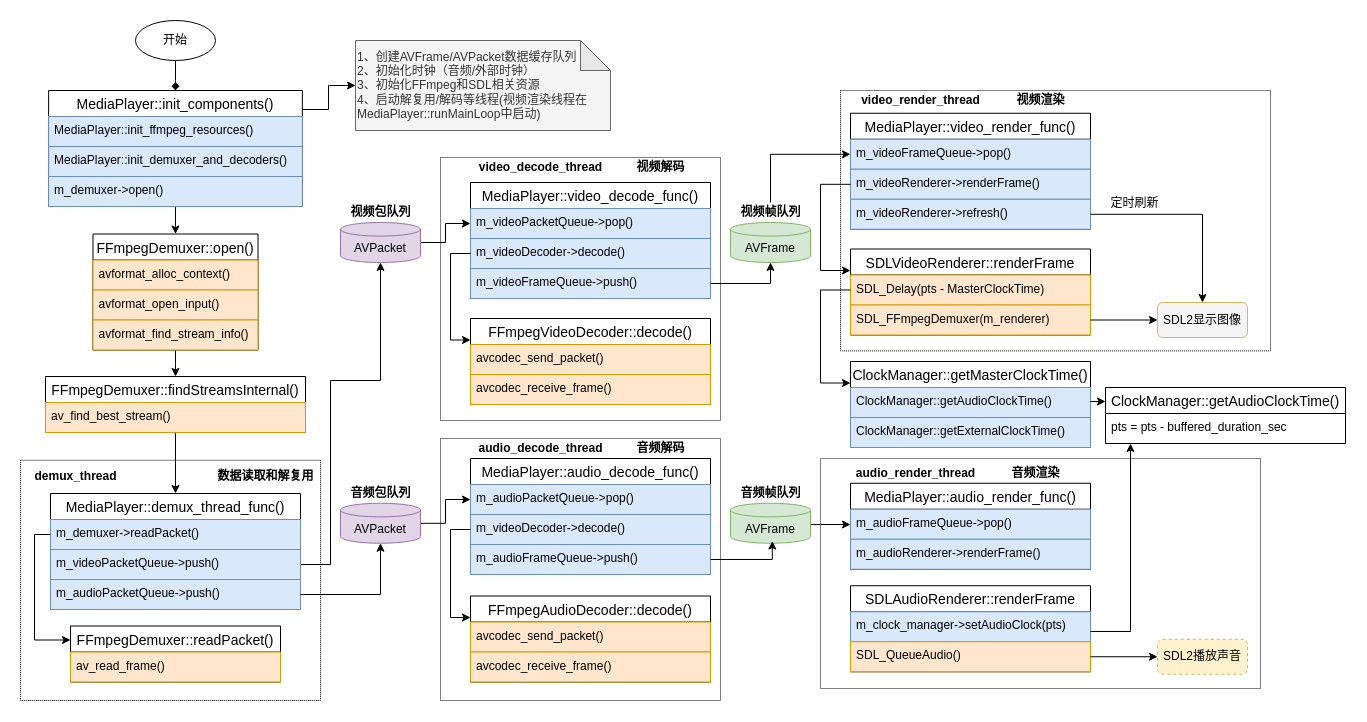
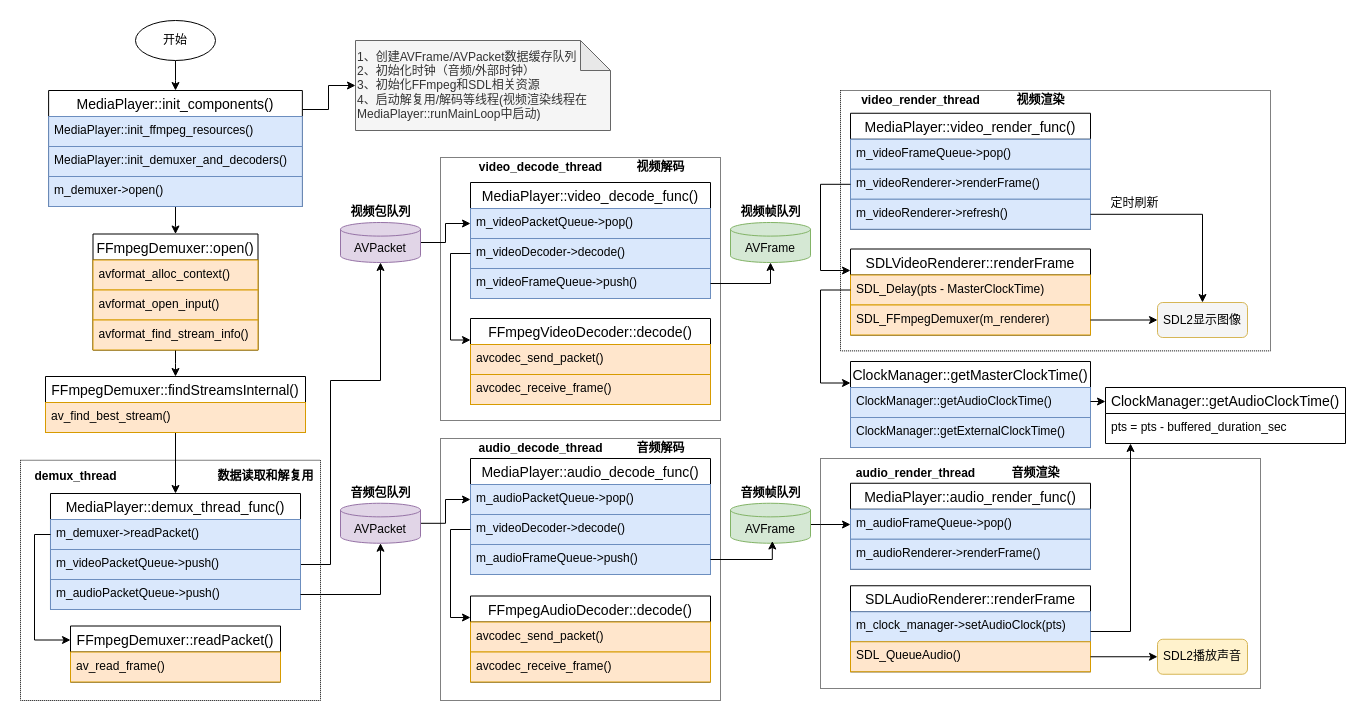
edge "开始" -> "MediaPlayer::init_components()": arrowhead diamond -> classic
edge "视频帧队列" -> "m_videoFrameQueue->pop()": removed
node "SDL2播放声音": style dashed -> solid
